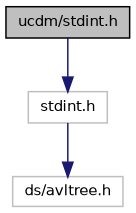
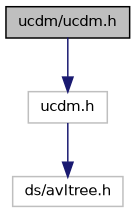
node "ucdm/stdint.h": label "ucdm/stdint.h" -> "ucdm/ucdm.h"
node "stdint.h": label "stdint.h" -> "ucdm.h"
